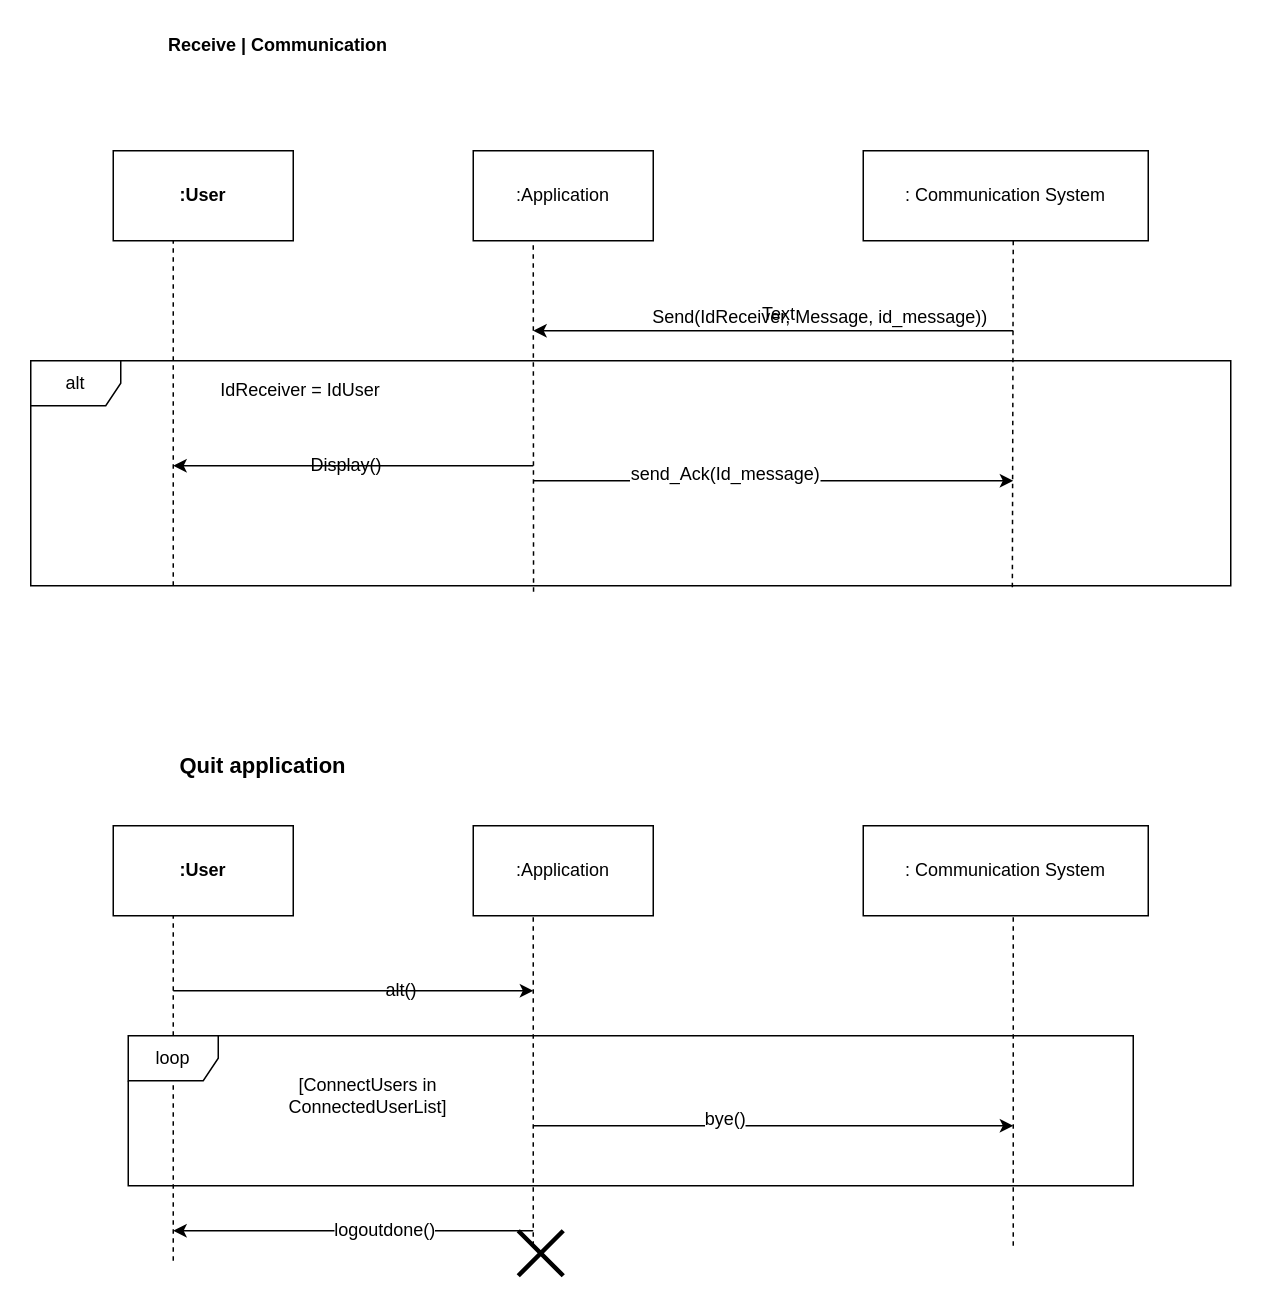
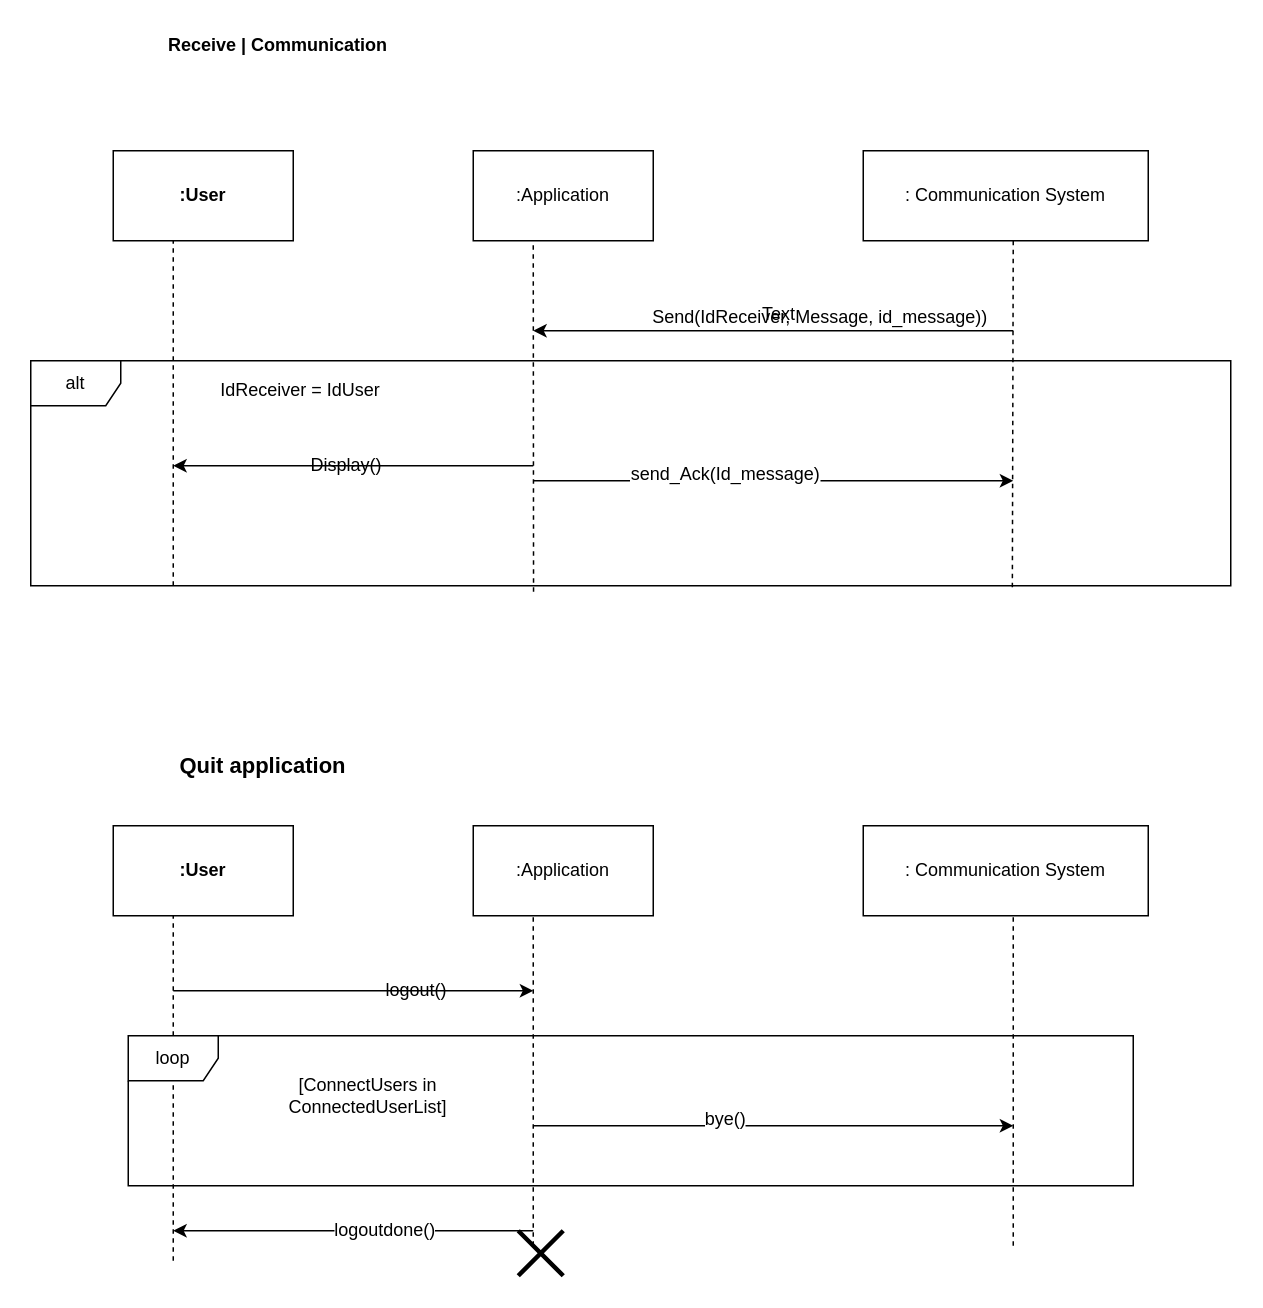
node "alt()": label "alt()" -> "logout()"
